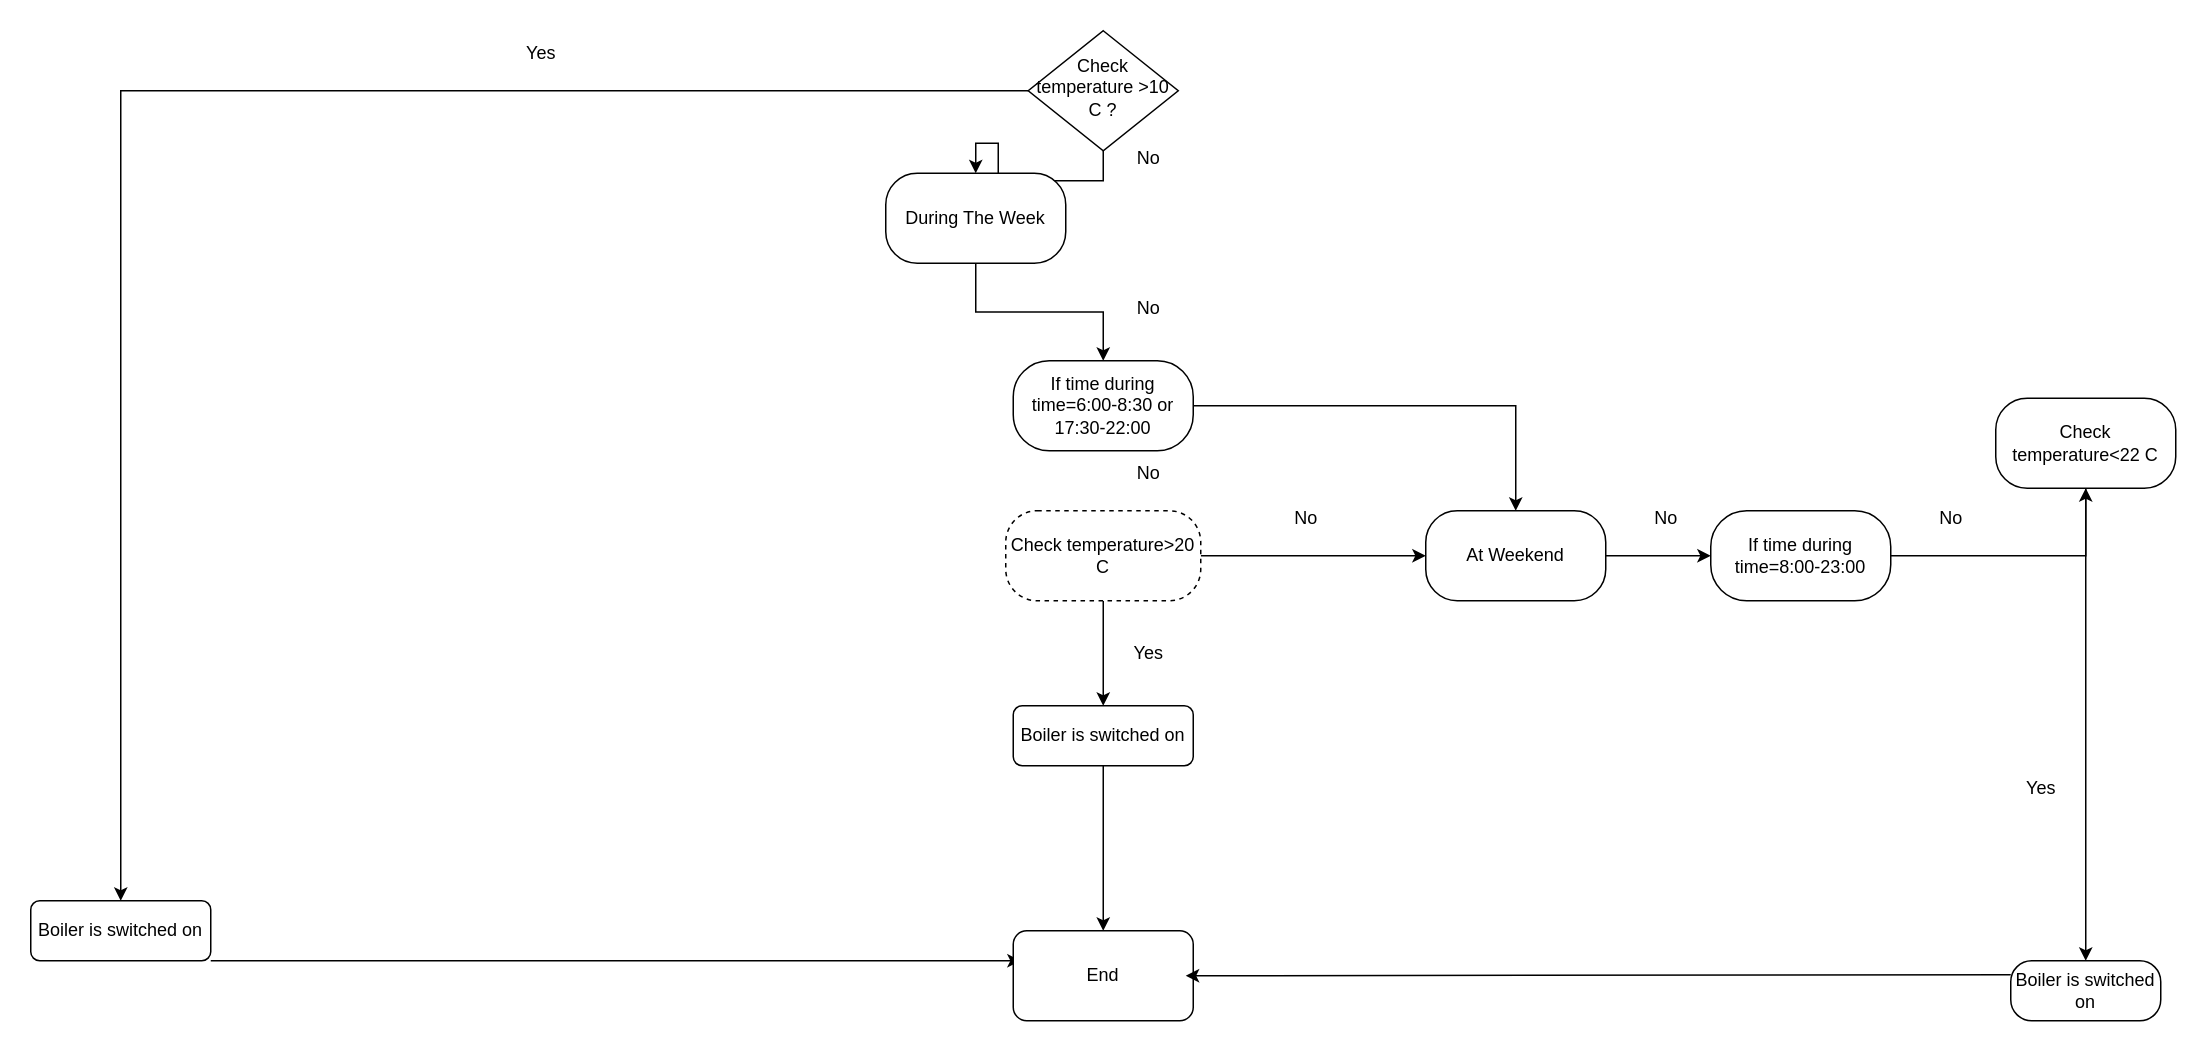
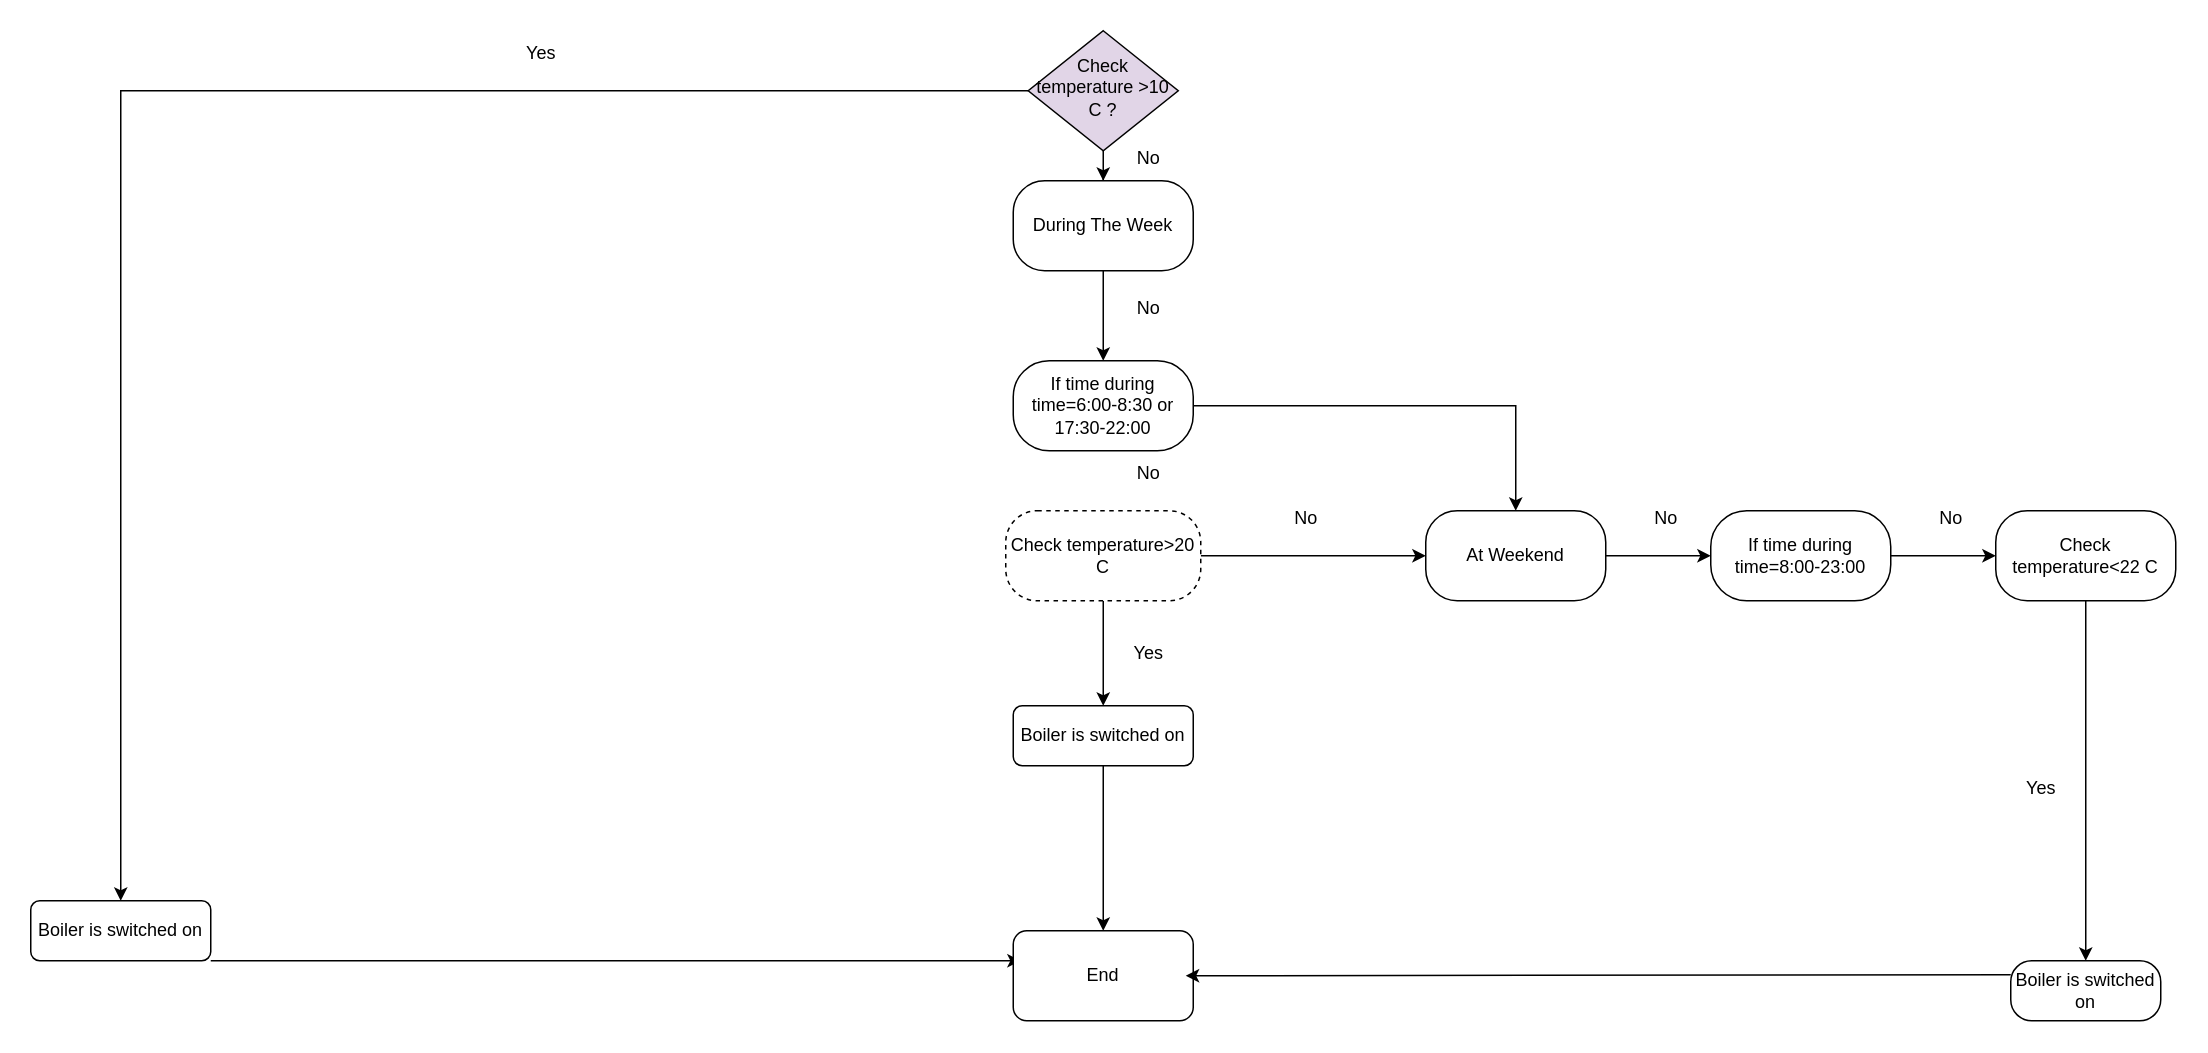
node "Check temperature >10 C ?": fillcolor #ffffff -> #e1d5e7
node "During The Week": moved (976, 218) -> (1103, 226)
node "Check temperature<22 C": moved (2086, 443) -> (2086, 556)
